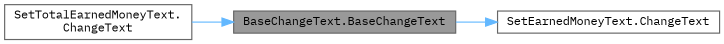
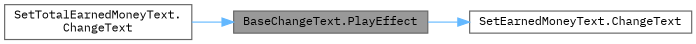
node "BaseChangeText.BaseChangeText": label "BaseChangeText.BaseChangeText" -> "BaseChangeText.PlayEffect"
